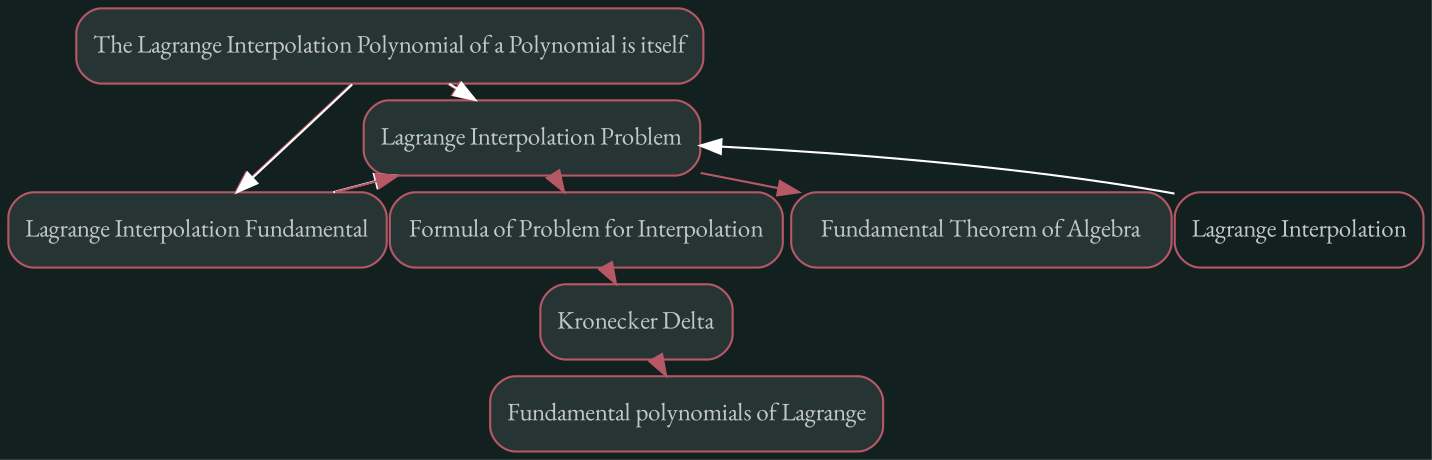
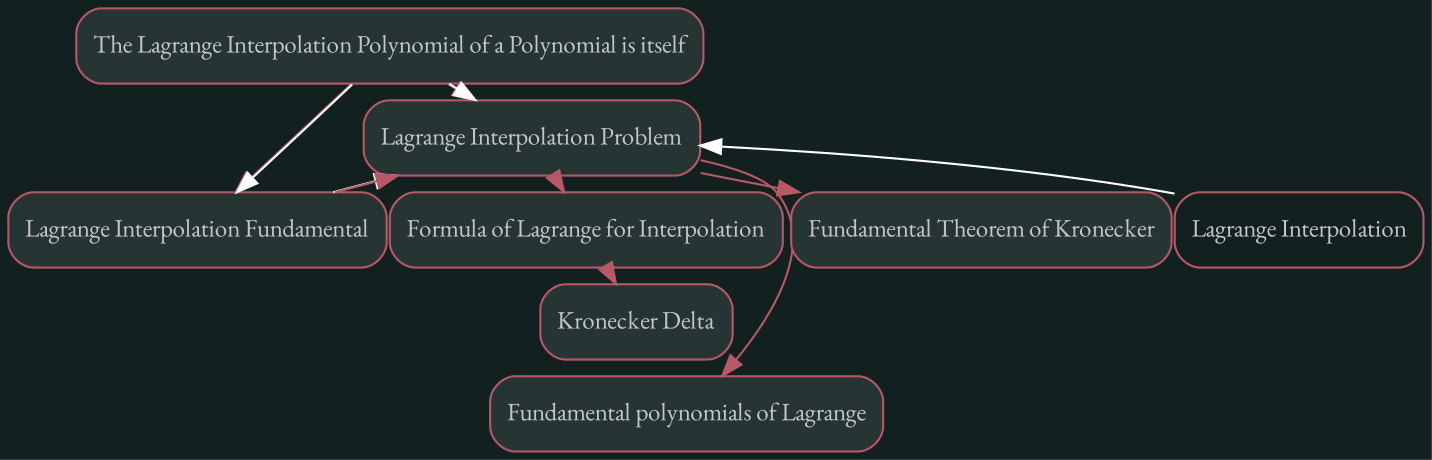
node "Formula of Problem for Interpolation": label "Formula of Problem for Interpolation" -> "Formula of Lagrange for Interpolation"
node "Fundamental Theorem of Algebra": label "Fundamental Theorem of Algebra" -> "Fundamental Theorem of Kronecker"
edge "Kronecker Delta" -> "Fundamental polynomials of Lagrange": now "Lagrange Interpolation Problem" -> "Fundamental polynomials of Lagrange"
